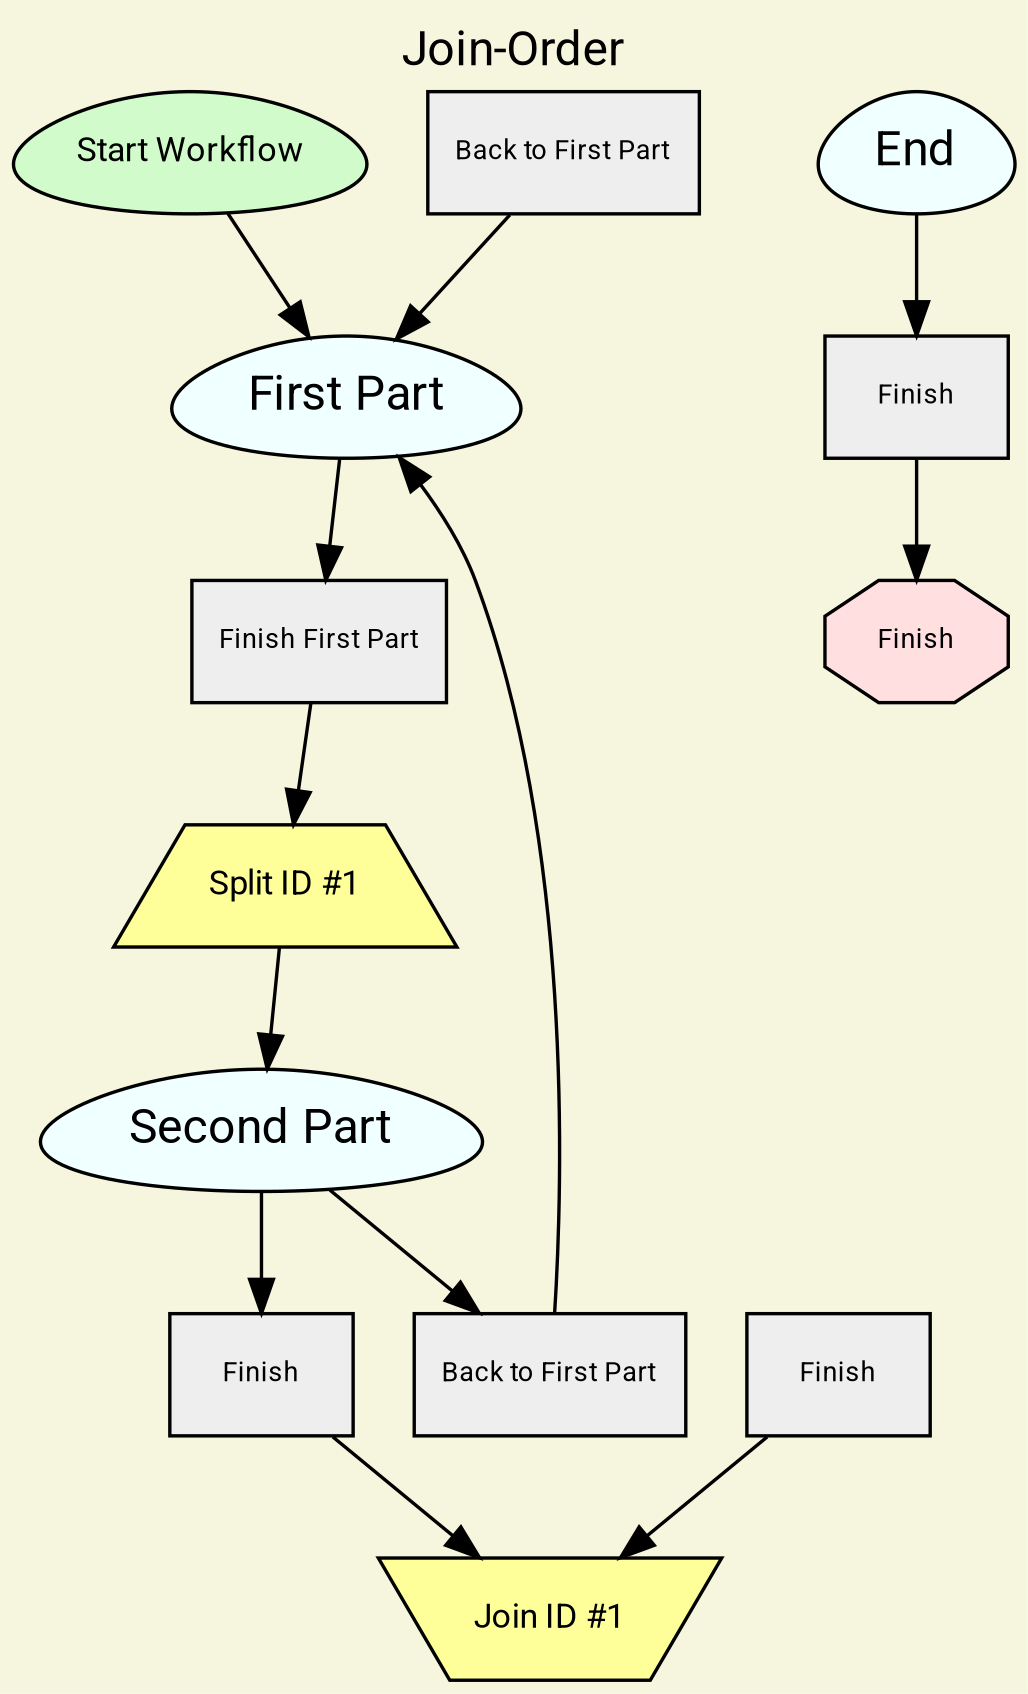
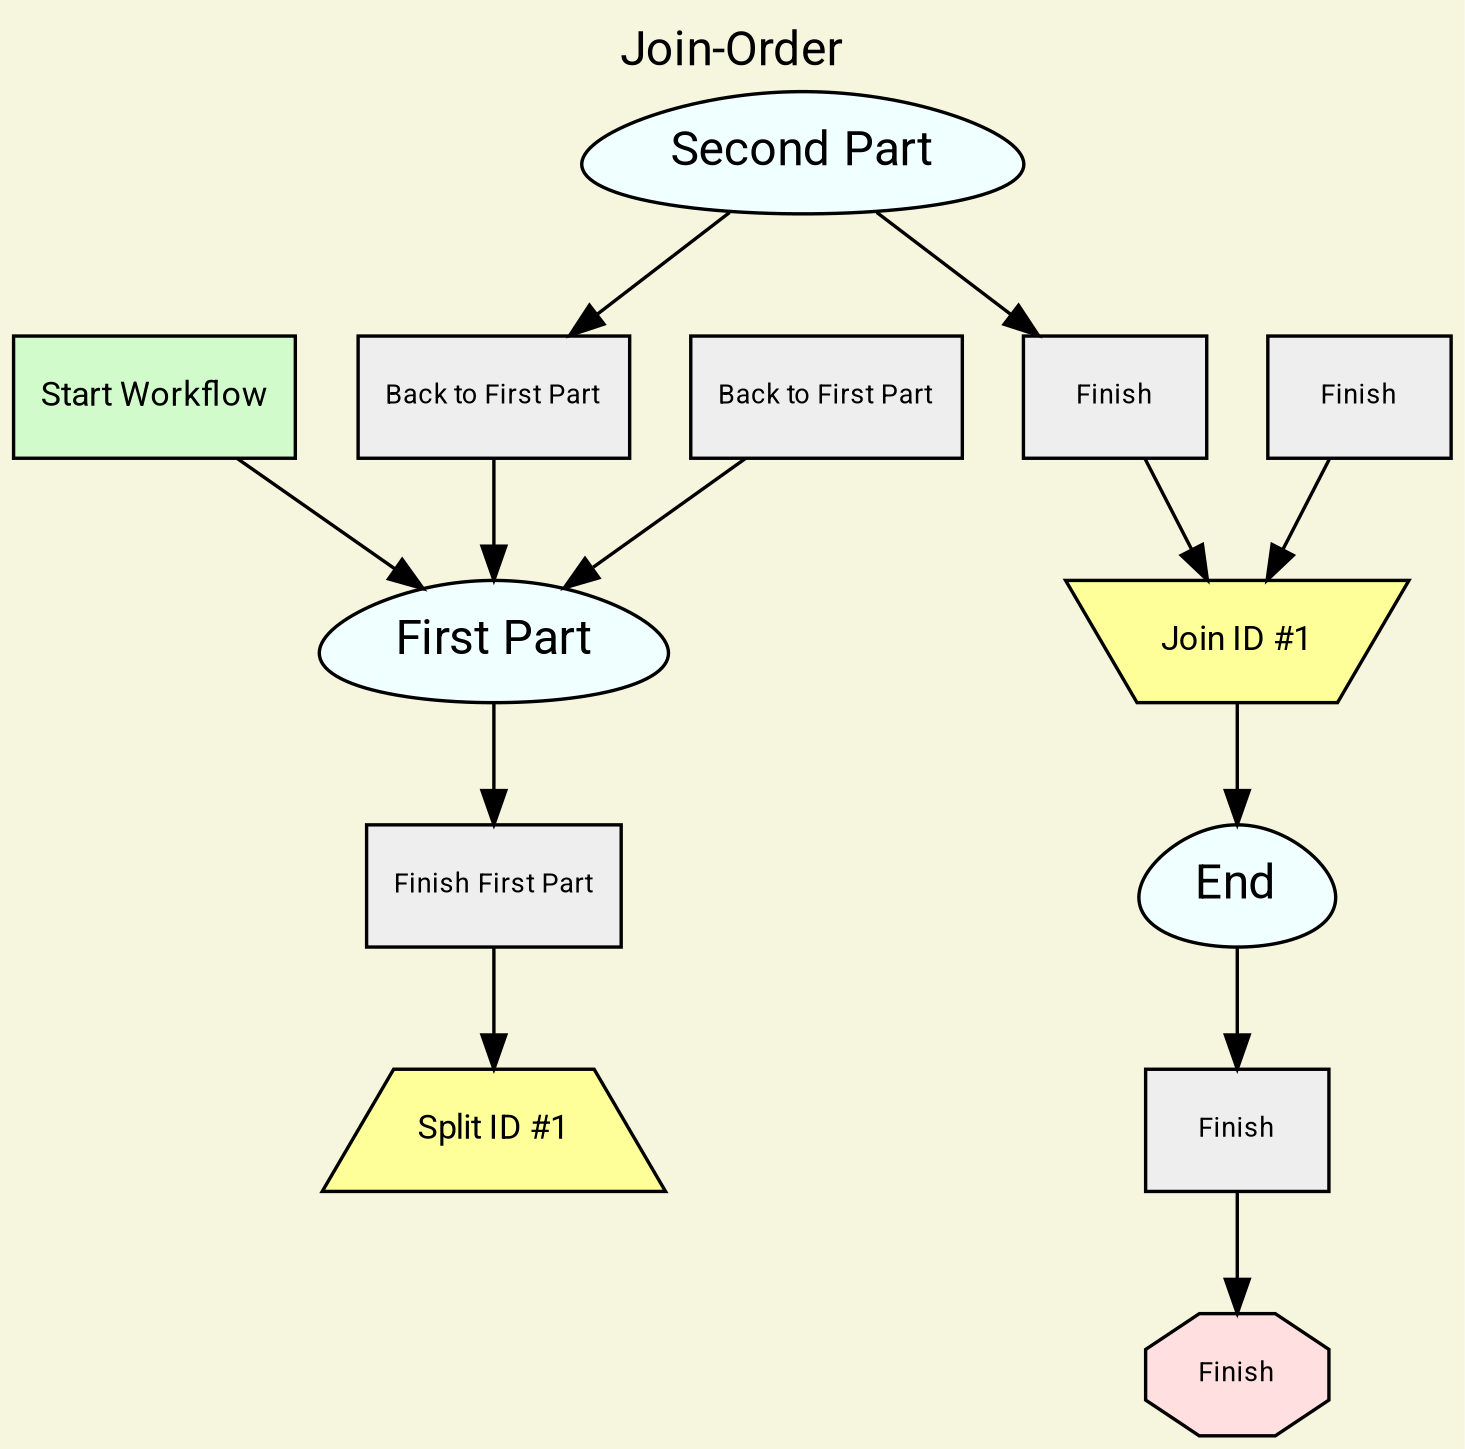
node "Start Workflow": shape egg -> box
edge "Join ID #1" -> "End": added
edge "Split ID #1" -> "Second Part": removed
